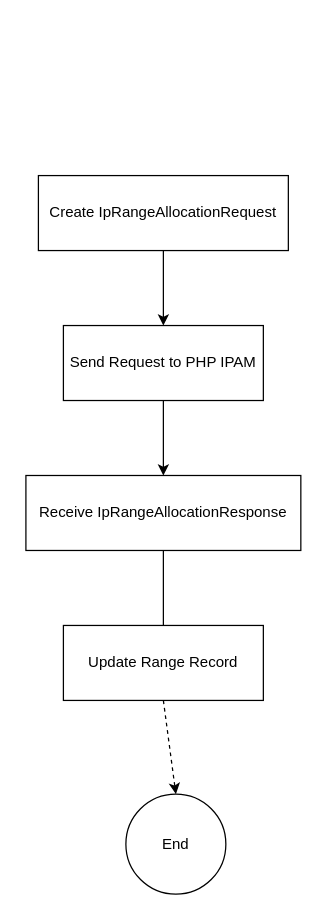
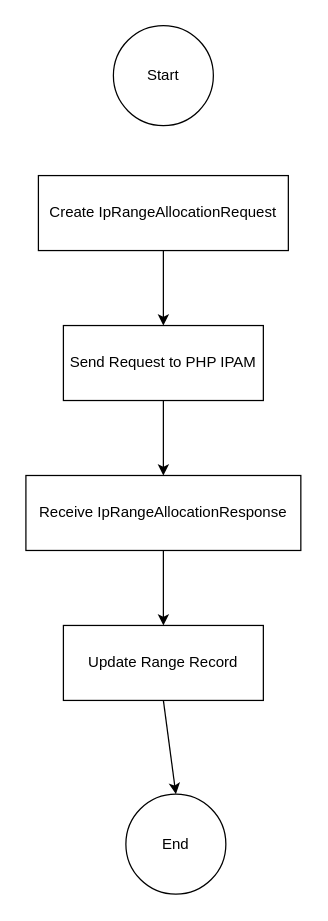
node "Start": added
edge "Receive IpRangeAllocationResponse" -- "Update Range Record": arrowhead none -> classic
edge "Update Range Record" -> "End": style dashed -> solid
